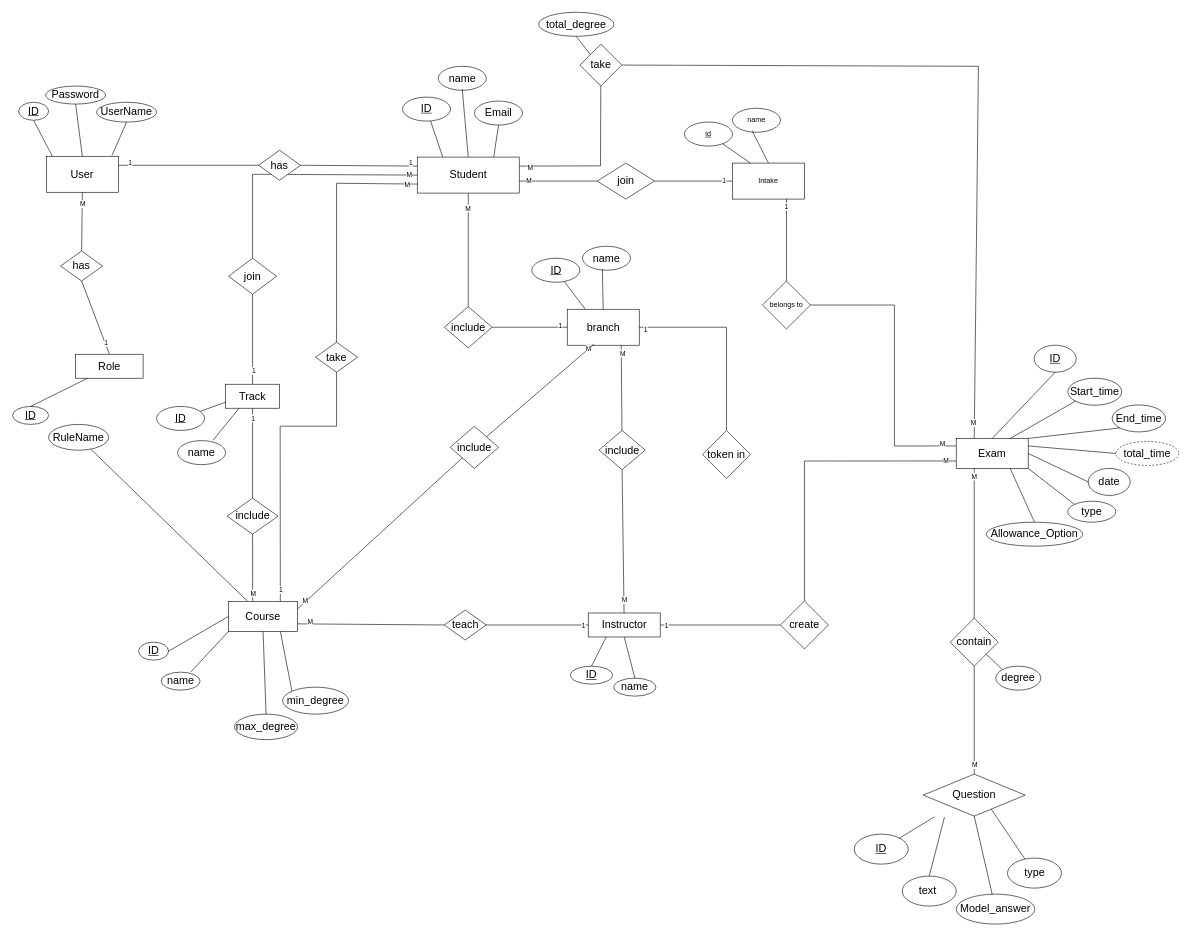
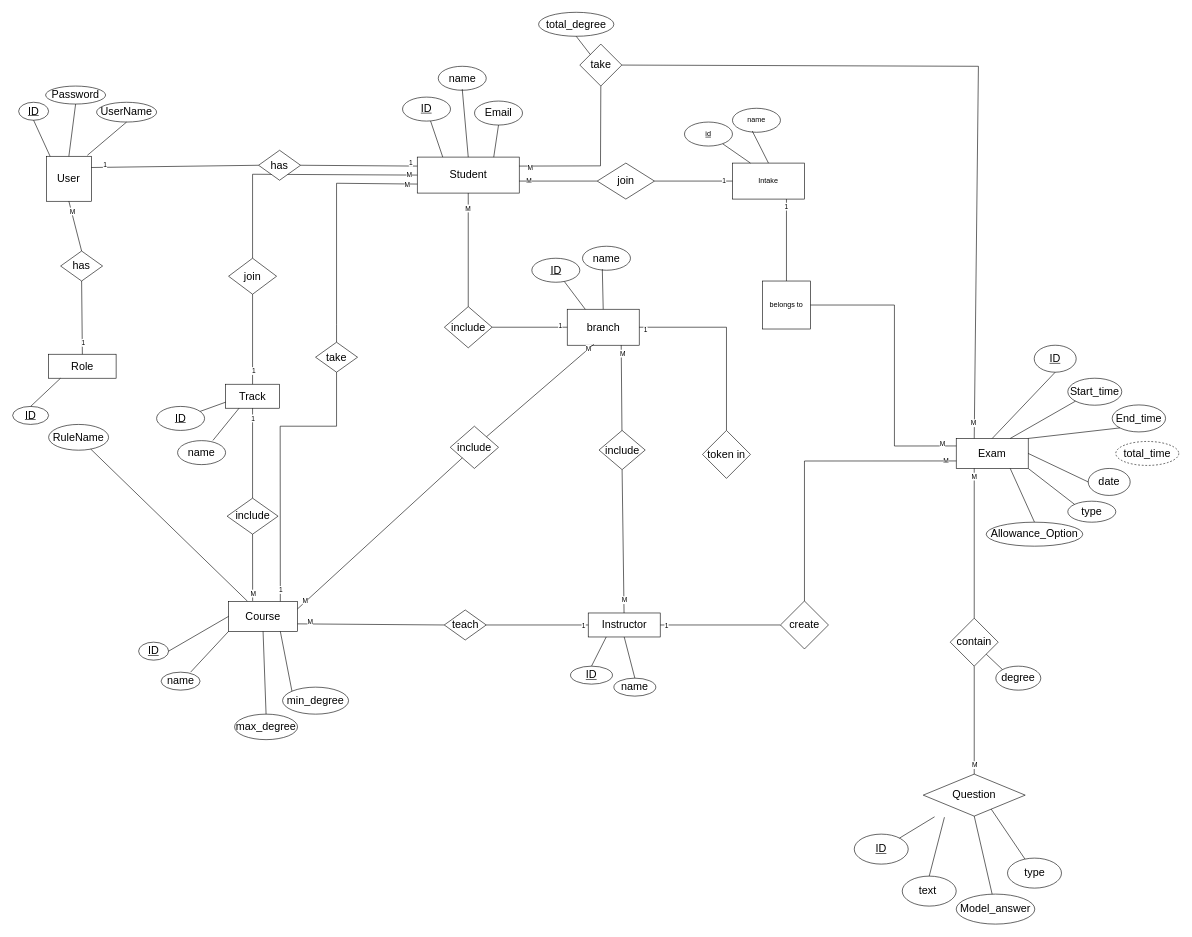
node "User": size 72x36 -> 45x45
node "belongs to": shape diamond -> rectangle
node "Role": moved (109, 366) -> (82, 366)
edge "Exam" -- "total_time": removed
